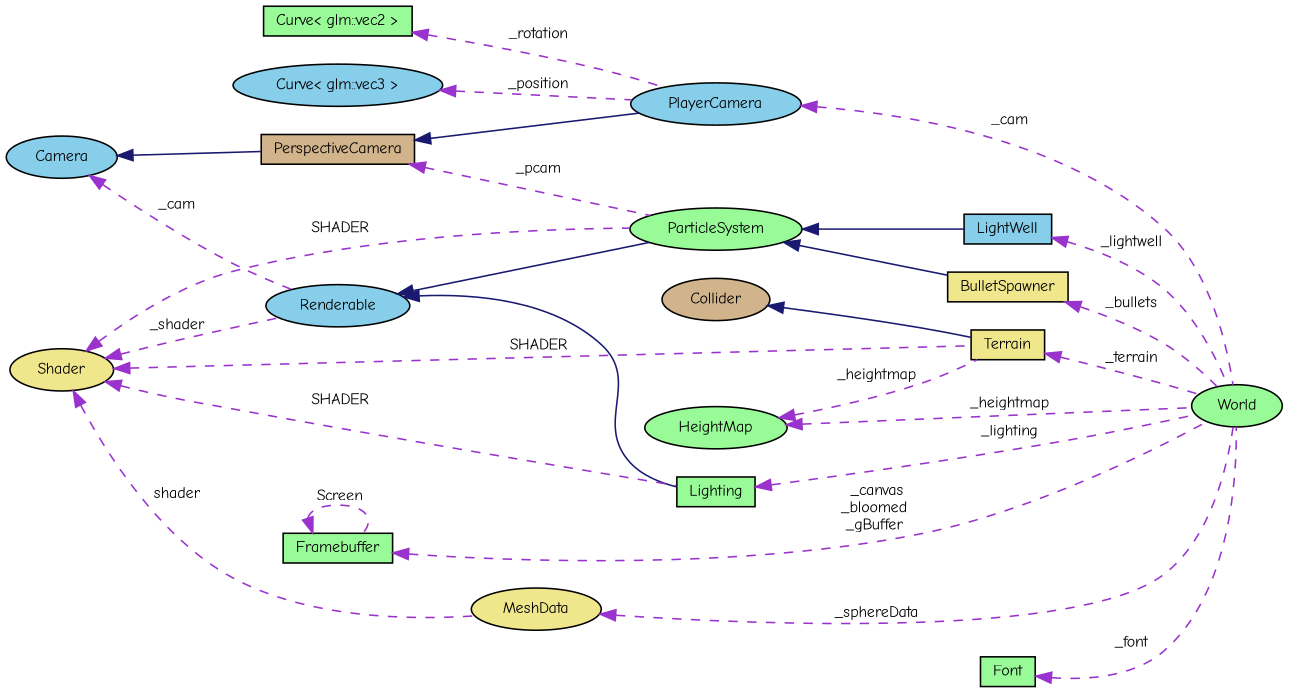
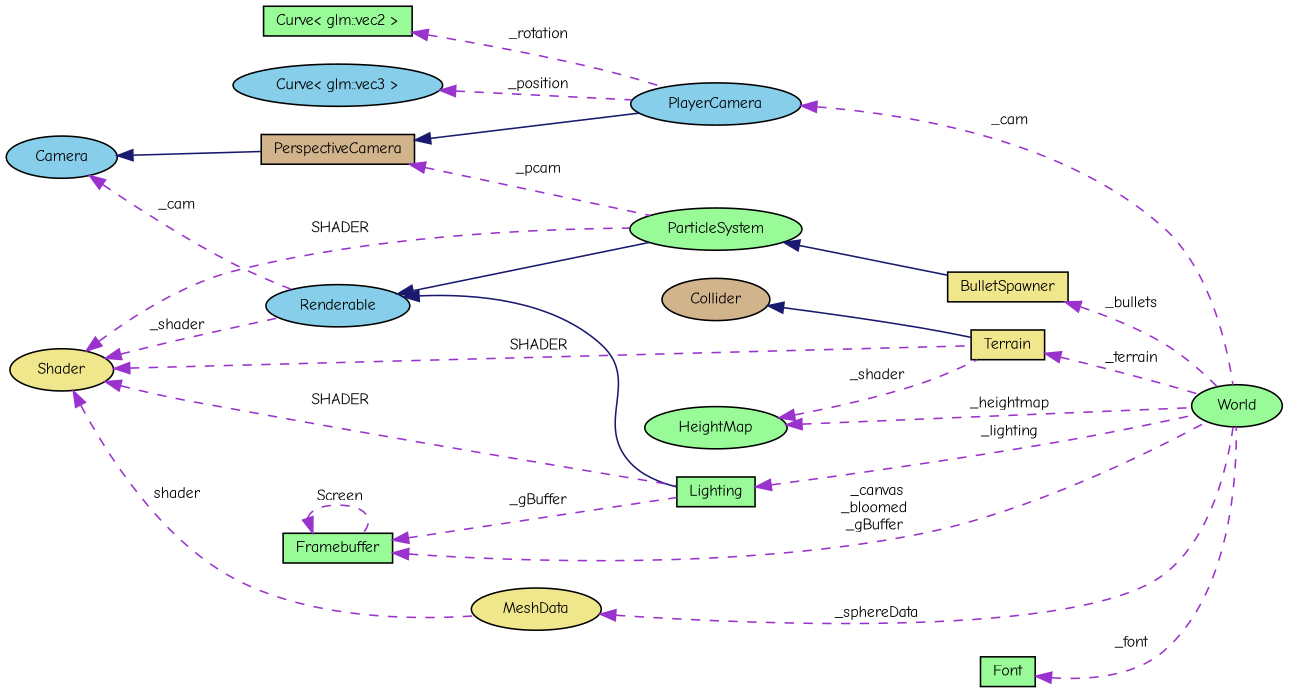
node "LightWell": removed
edge "Terrain" -> "HeightMap": label " _heightmap" -> " _shader"
edge "Lighting" -> "Framebuffer": added, label "_gBuffer"
